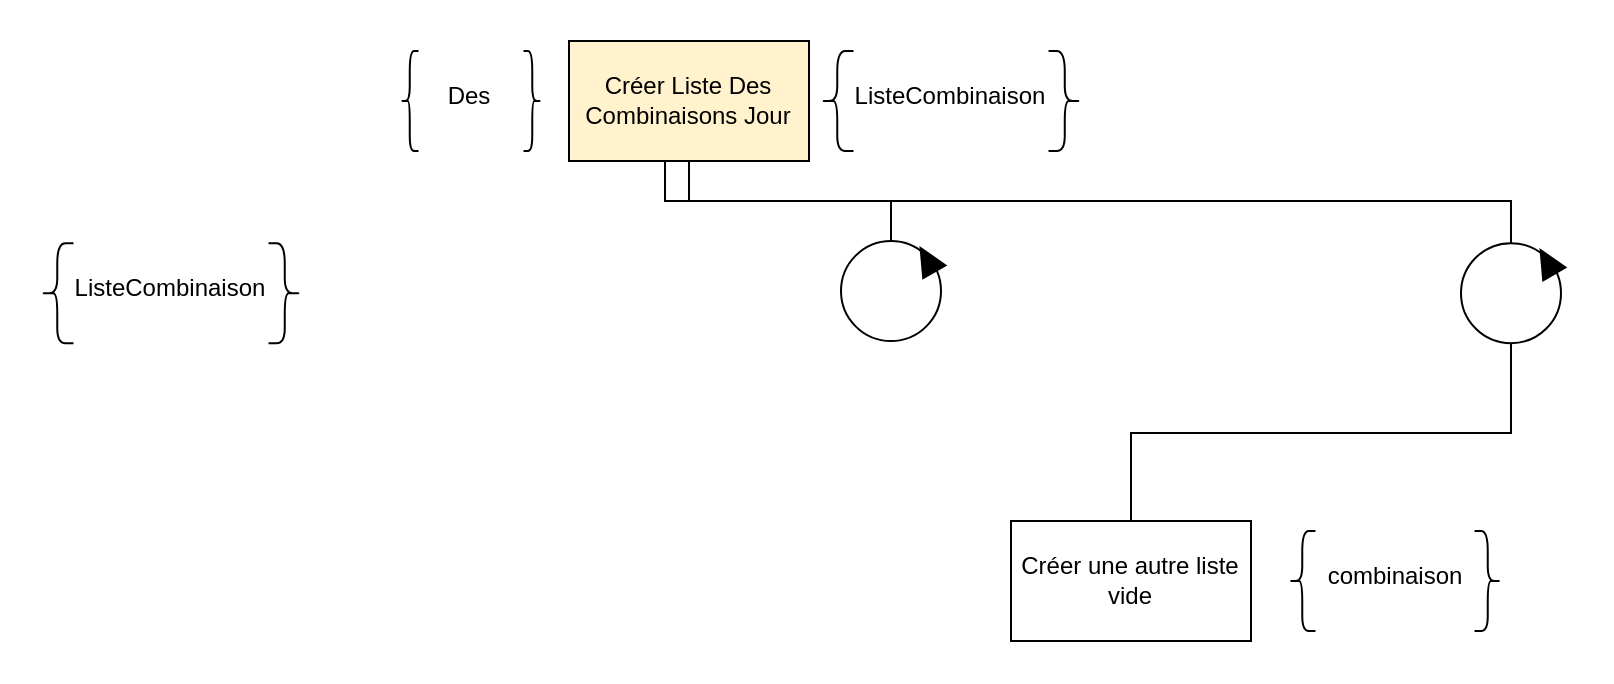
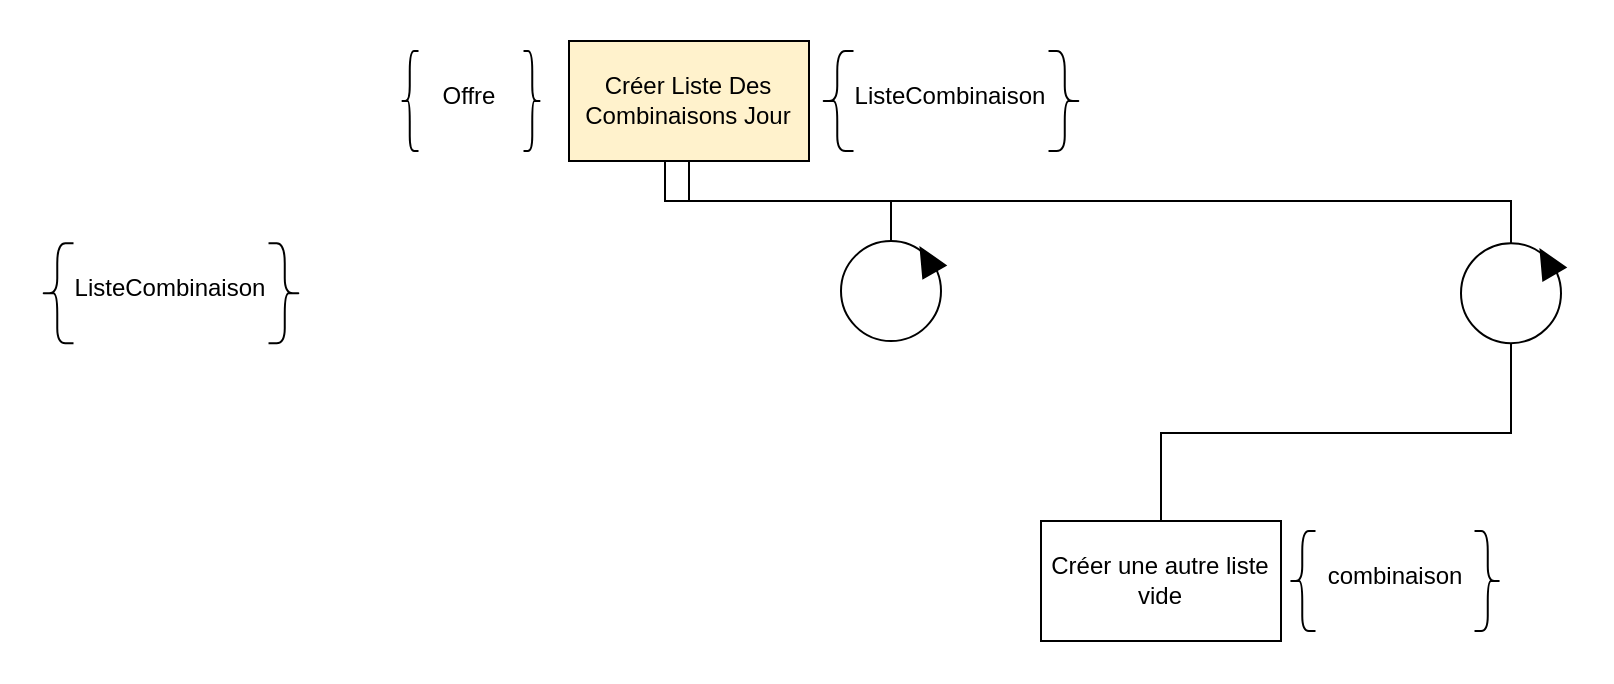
node "Des": label "Des" -> "Offre"
node "Créer une autre liste vide": moved (1131, 581) -> (1161, 581)
